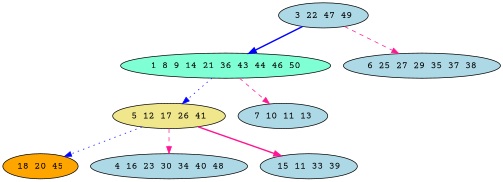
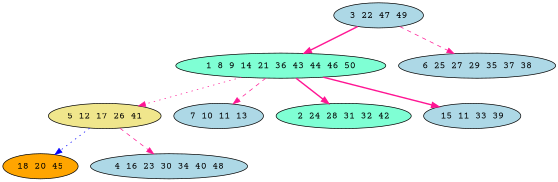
edge "3 22 47 49" -> "1 8 9 14 21 36 43 44 46 50": color blue -> deeppink
edge "1 8 9 14 21 36 43 44 46 50" -> "5 12 17 26 41": color blue -> deeppink
node "2 24 28 31 32 42": added
edge "5 12 17 26 41" -> "15 11 33 39": now "1 8 9 14 21 36 43 44 46 50" -> "15 11 33 39"
